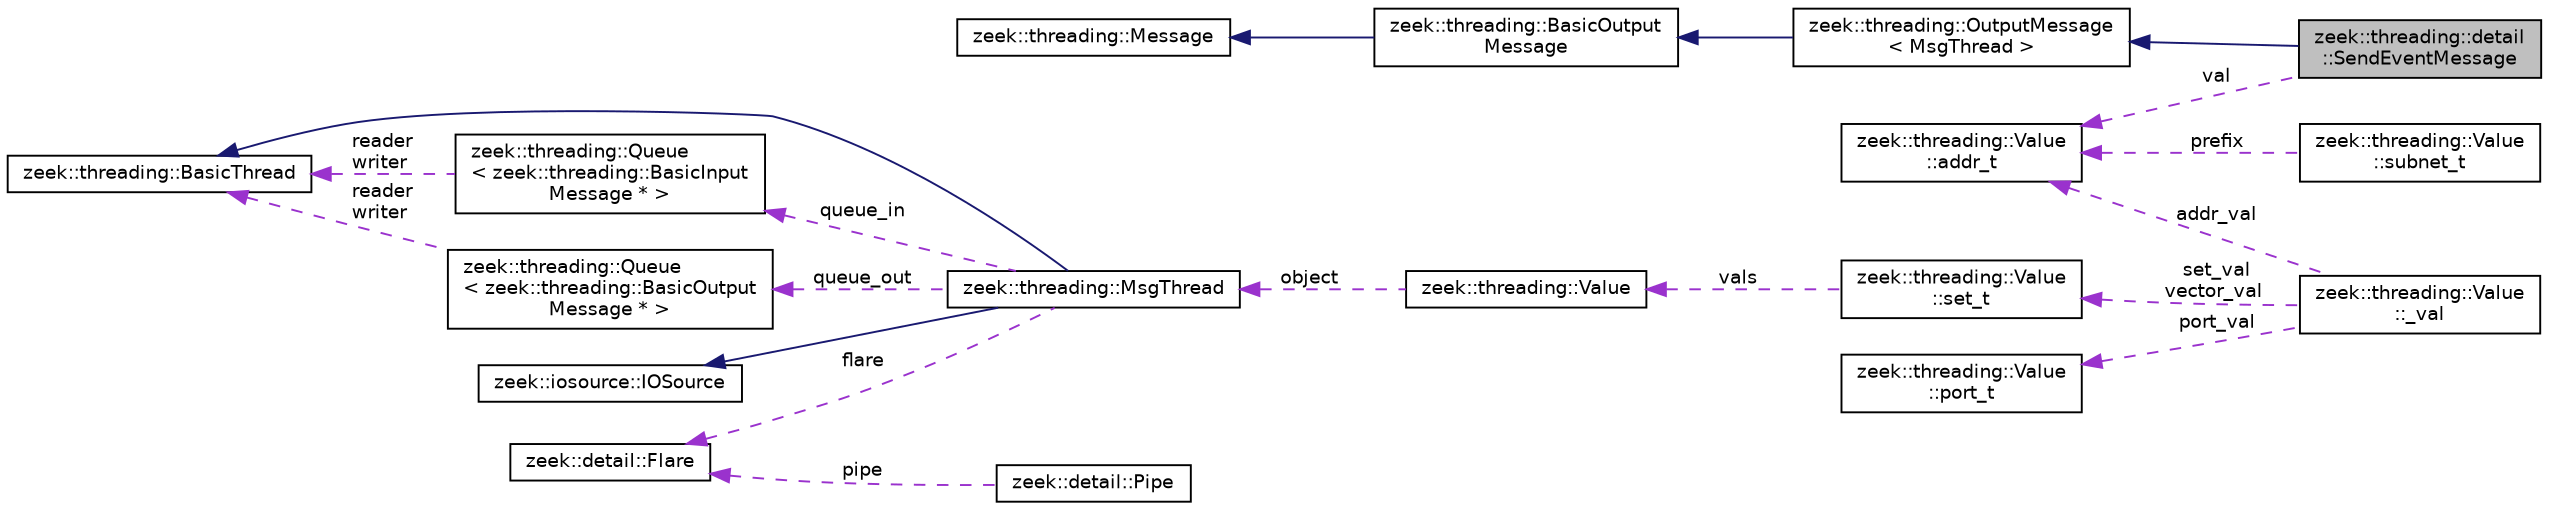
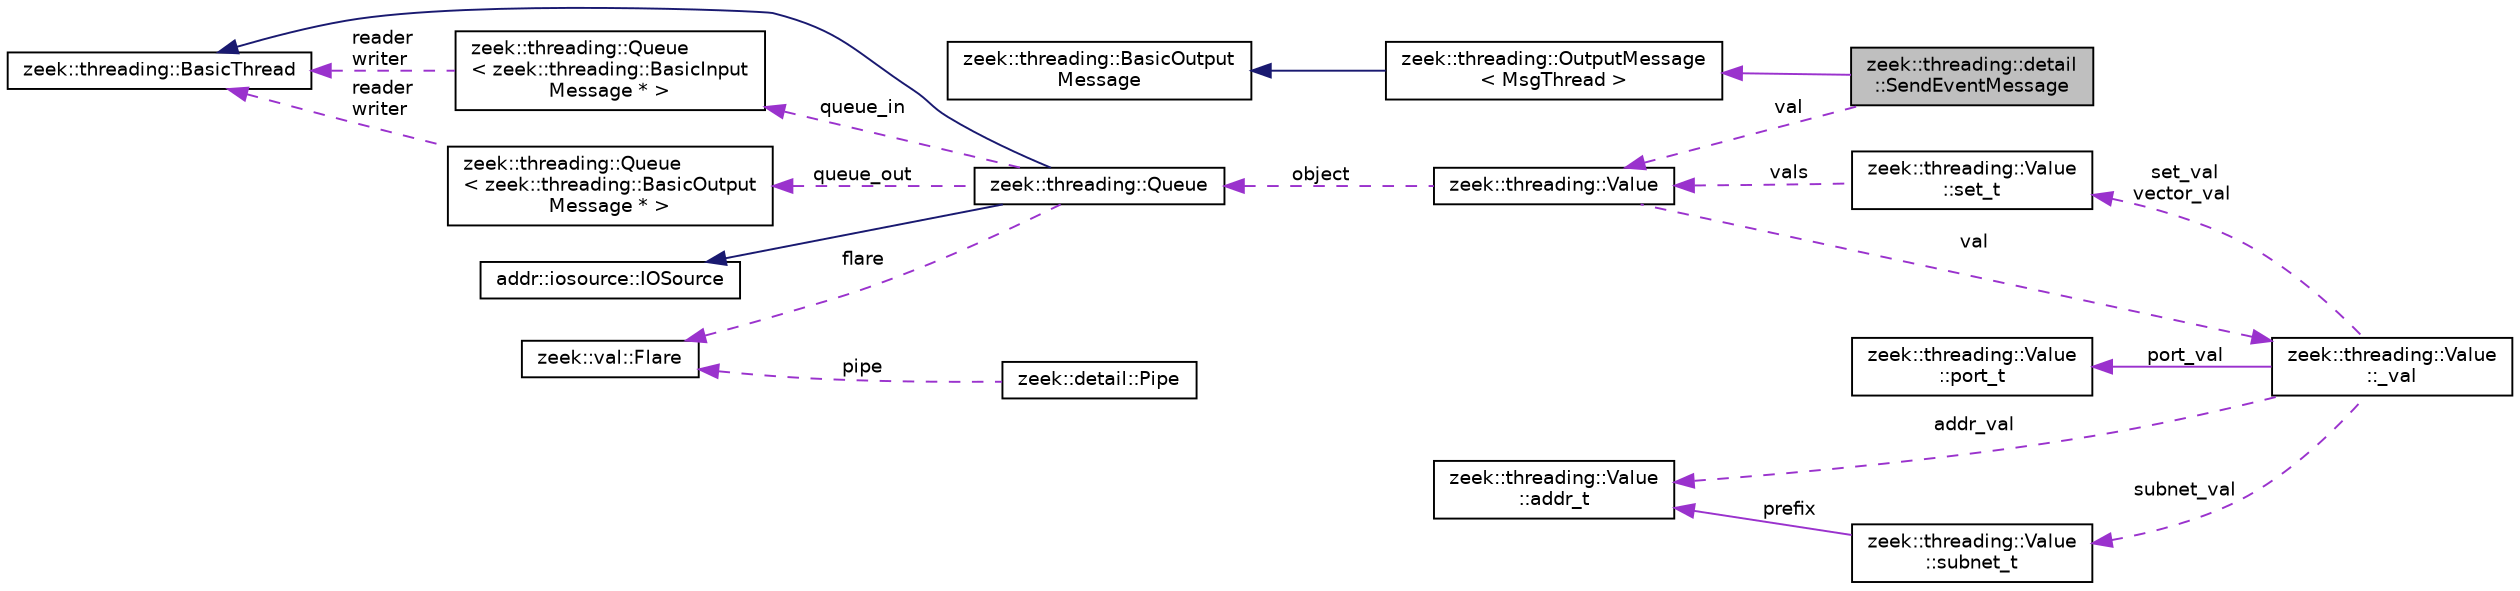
node "zeek::threading::Message": removed
edge "zeek::threading::detail ::SendEventMessage" -> "zeek::threading::OutputMessage < MsgThread >": color midnightblue -> darkorchid3
edge "zeek::threading::detail ::SendEventMessage" -> "zeek::threading::Value ::addr_t": now "zeek::threading::detail ::SendEventMessage" -> "zeek::threading::Value"
edge "zeek::threading::Value ::subnet_t" -> "zeek::threading::Value ::addr_t": style dashed -> solid
edge "zeek::threading::Value" -> "zeek::threading::Value ::_val": added, label "val"
node "zeek::threading::MsgThread": label "zeek::threading::MsgThread" -> "zeek::threading::Queue"
edge "zeek::threading::Value ::_val" -> "zeek::threading::Value ::port_t": style dashed -> solid
node "zeek::iosource::IOSource": label "zeek::iosource::IOSource" -> "addr::iosource::IOSource"
node "zeek::detail::Flare": label "zeek::detail::Flare" -> "zeek::val::Flare"
edge "zeek::threading::Value ::_val" -> "zeek::threading::Value ::subnet_t": added, label "subnet_val"
